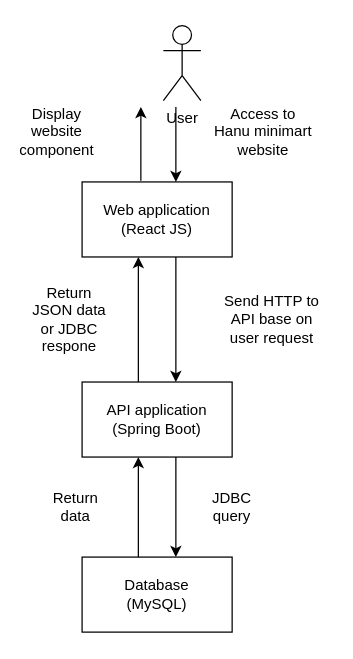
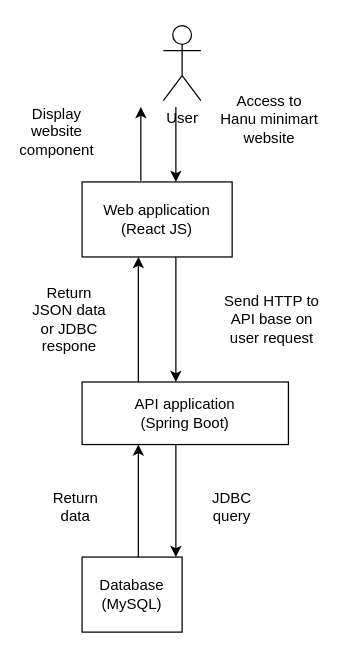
node "Access to Hanu minimart website": moved (263, 132) -> (269, 119)
node "API application (Spring Boot)": size 150x75 -> 206x63
node "Database (MySQL)": size 150x75 -> 100x75
